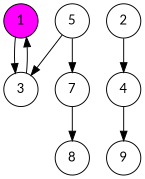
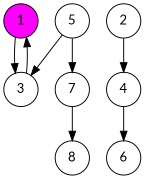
node "9": label "9" -> "6"
